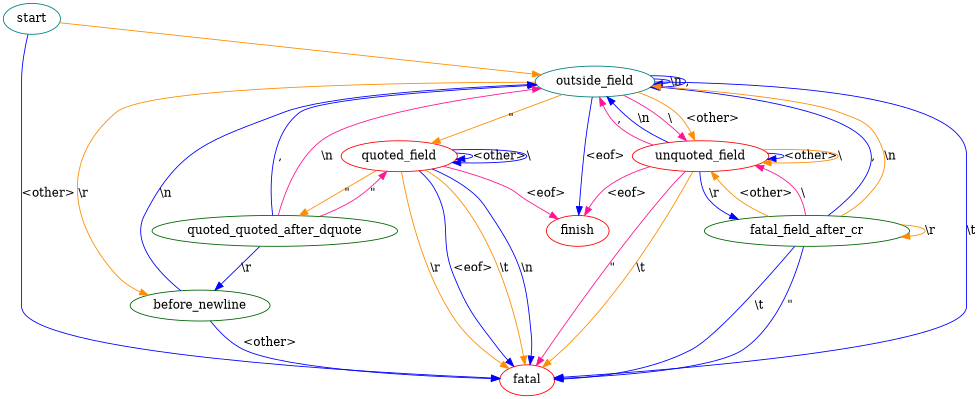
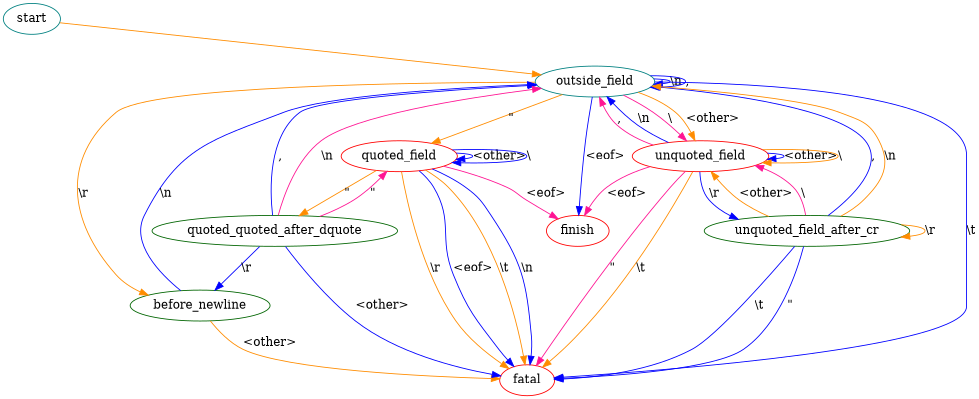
node "fatal_field_after_cr": label "fatal_field_after_cr" -> "unquoted_field_after_cr"
edge "start" -> "fatal": now "quoted_quoted_after_dquote" -> "fatal"
edge "before_newline" -> "fatal": color blue -> darkorange
